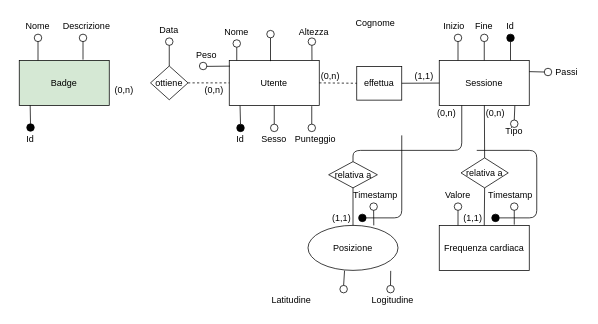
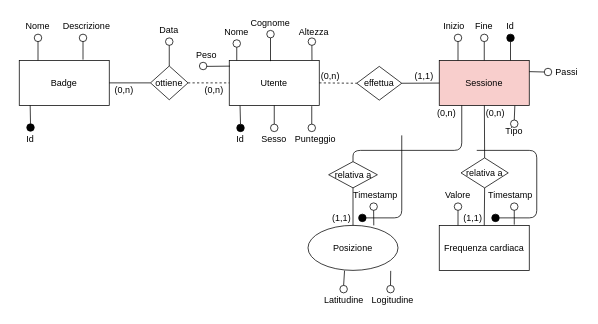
node "Cognome": moved (375, 23) -> (270, 23)
node "Badge": fillcolor #d5e8d4 -> #ffffff
edge "Badge" -- "ottiene": added
node "effettua": shape rectangle -> diamond
node "Sessione": fillcolor #ffffff -> #f8cecc
node "Latitudine": moved (291, 300) -> (344, 300)
